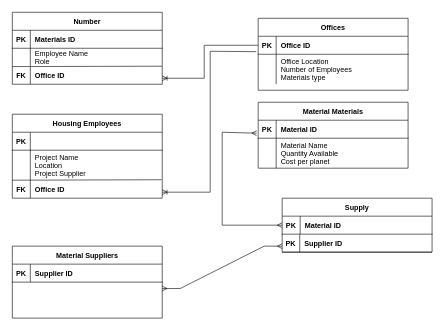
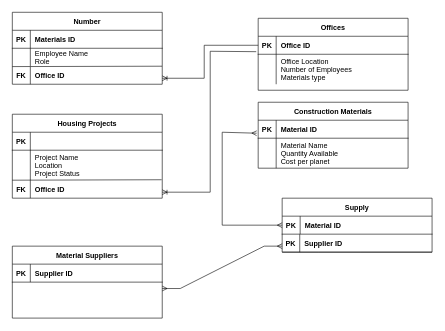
node "Material Materials": label "Material Materials" -> "Construction Materials"
node "Housing Employees": label "Housing Employees" -> "Housing Projects"
node "Project Name Location Project Supplier": label "Project Name Location Project Supplier" -> "Project Name Location Project Status"
